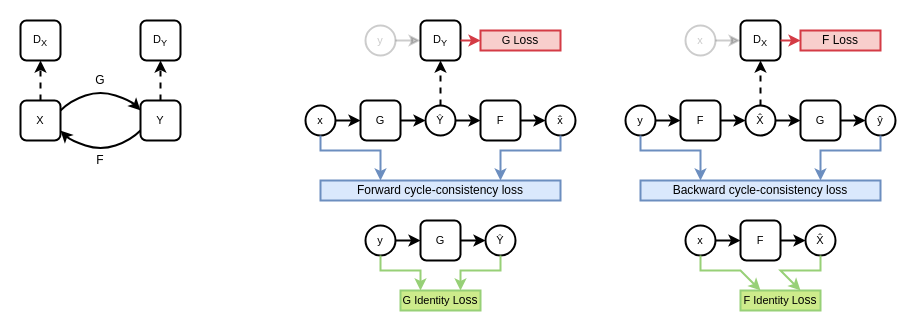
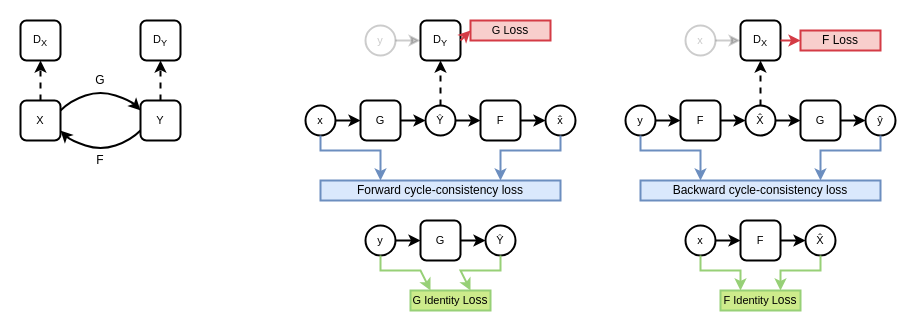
node "G Loss": moved (521, 41) -> (511, 31)
node "G Identity Loss": moved (441, 301) -> (451, 301)
node "F Identity Loss": moved (781, 301) -> (761, 301)
